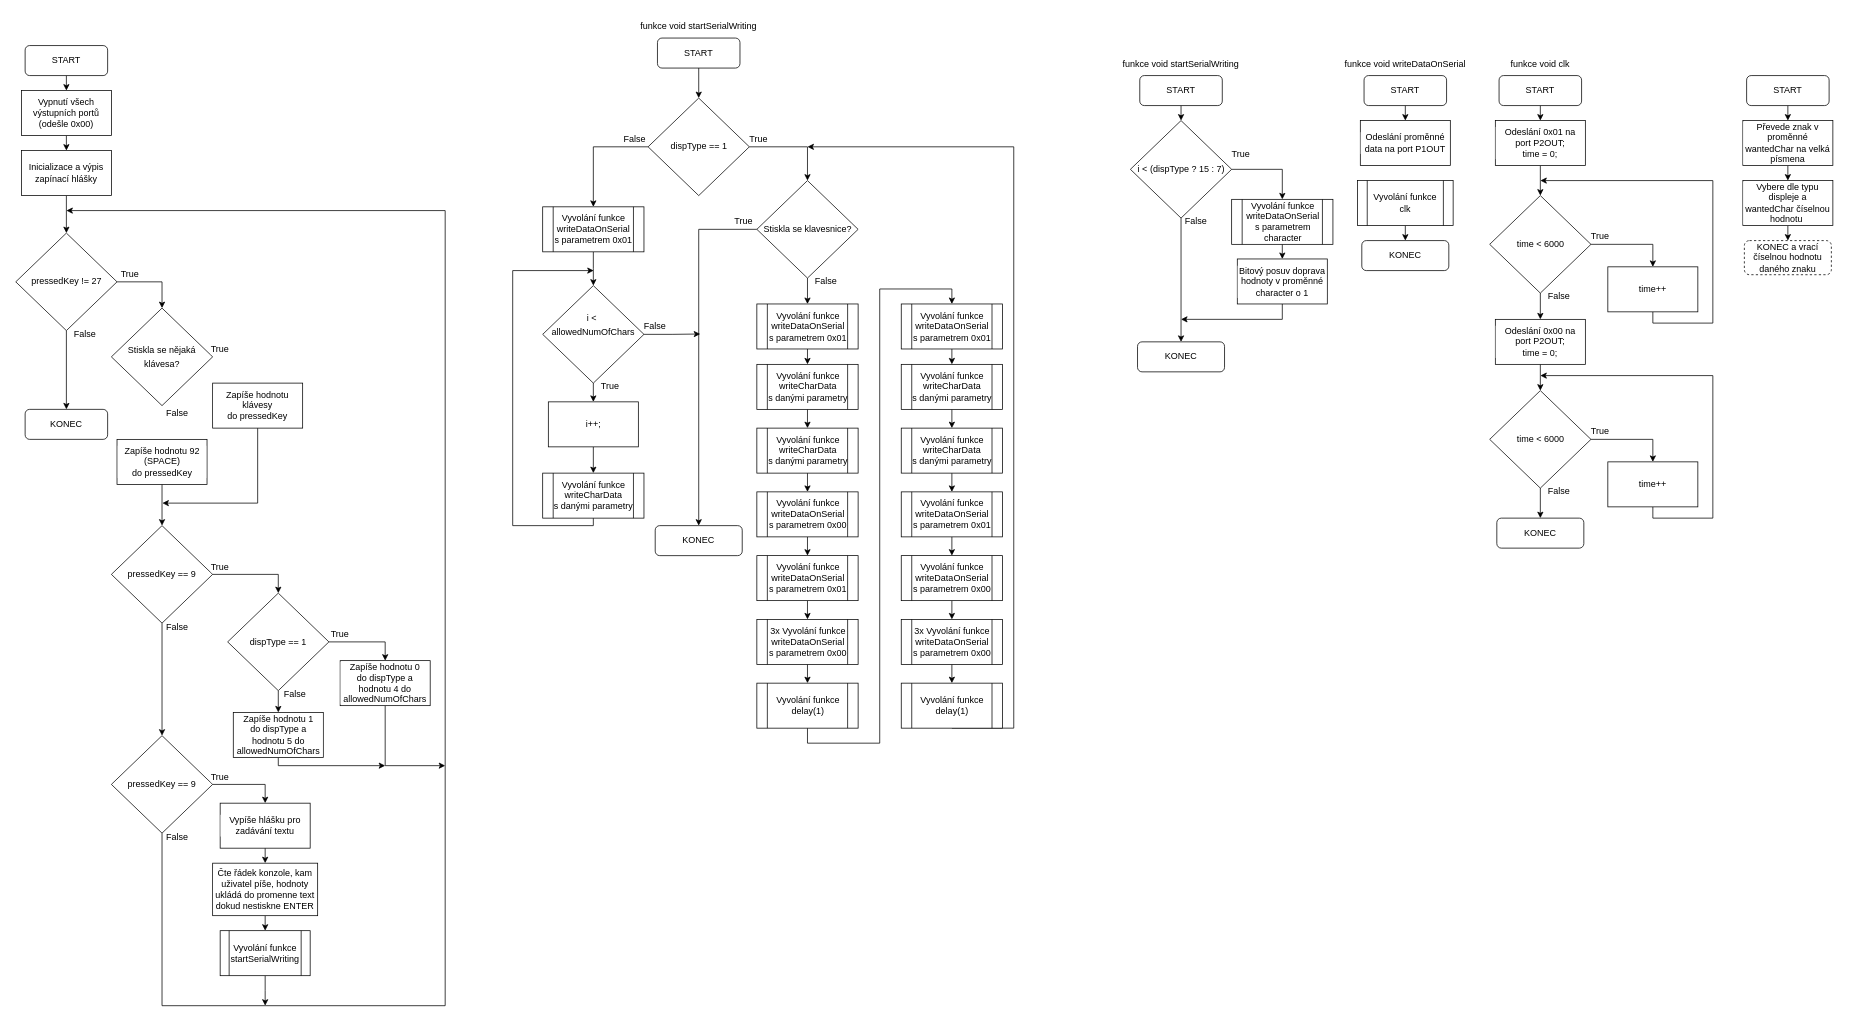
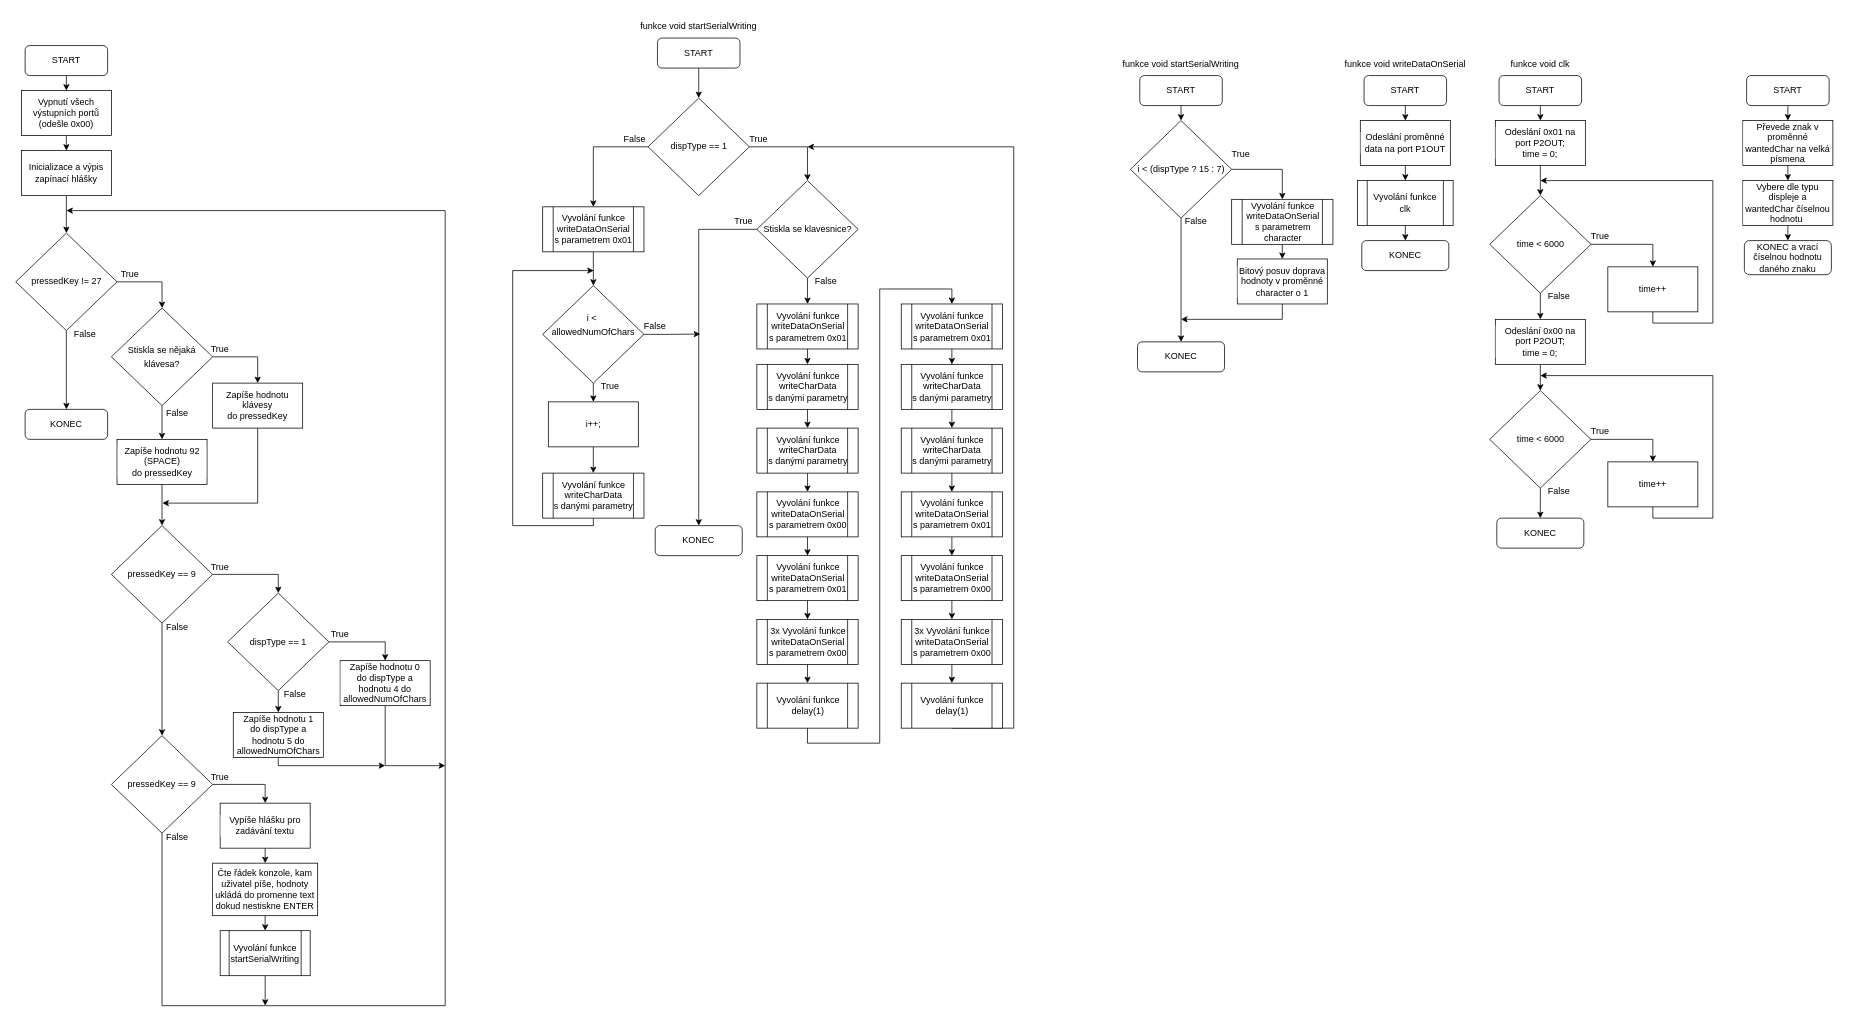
edge "Odeslání proměnné data na port P1OUT" -> "Vyvolání funkce clk": added
node "KONEC a vrací číselnou hodnotu daného znaku": style dashed -> solid
edge "Stiskla se nějaká klávesa?" -> "Zapíše hodnotu klávesy do pressedKey": added
edge "Stiskla se nějaká klávesa?" -> "Zapíše hodnotu 92 (SPACE) do pressedKey": added
